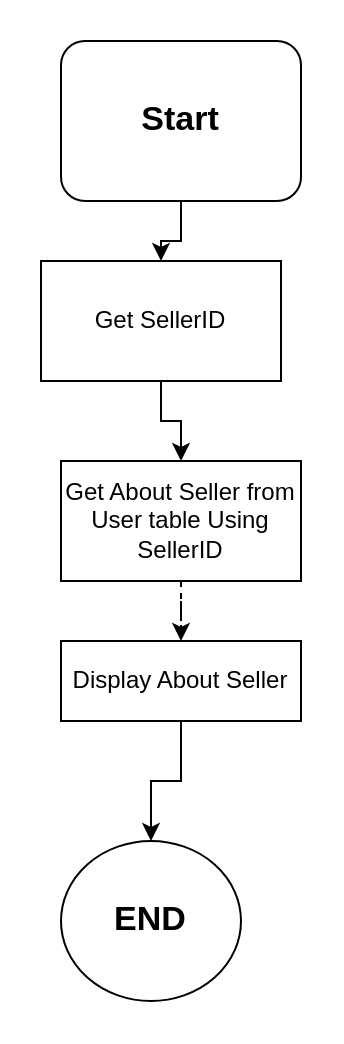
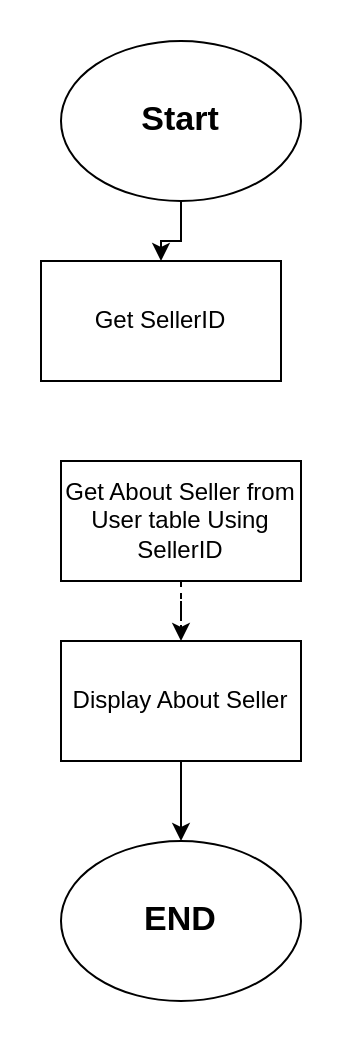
node "Start": shape rounded rectangle -> ellipse
edge "Get SellerID" -> "Get About Seller from User table Using SellerID": removed
node "Display About Seller": size 240x80 -> 240x120
node "END": size 180x160 -> 240x160
